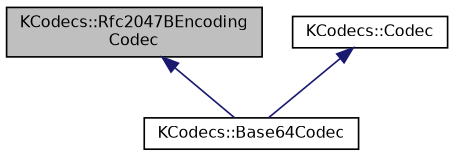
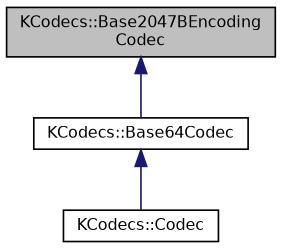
node "KCodecs::Rfc2047BEncoding Codec": label "KCodecs::Rfc2047BEncoding Codec" -> "KCodecs::Base2047BEncoding Codec"
edge "KCodecs::Base64Codec" -> "KCodecs::Codec": reversed
